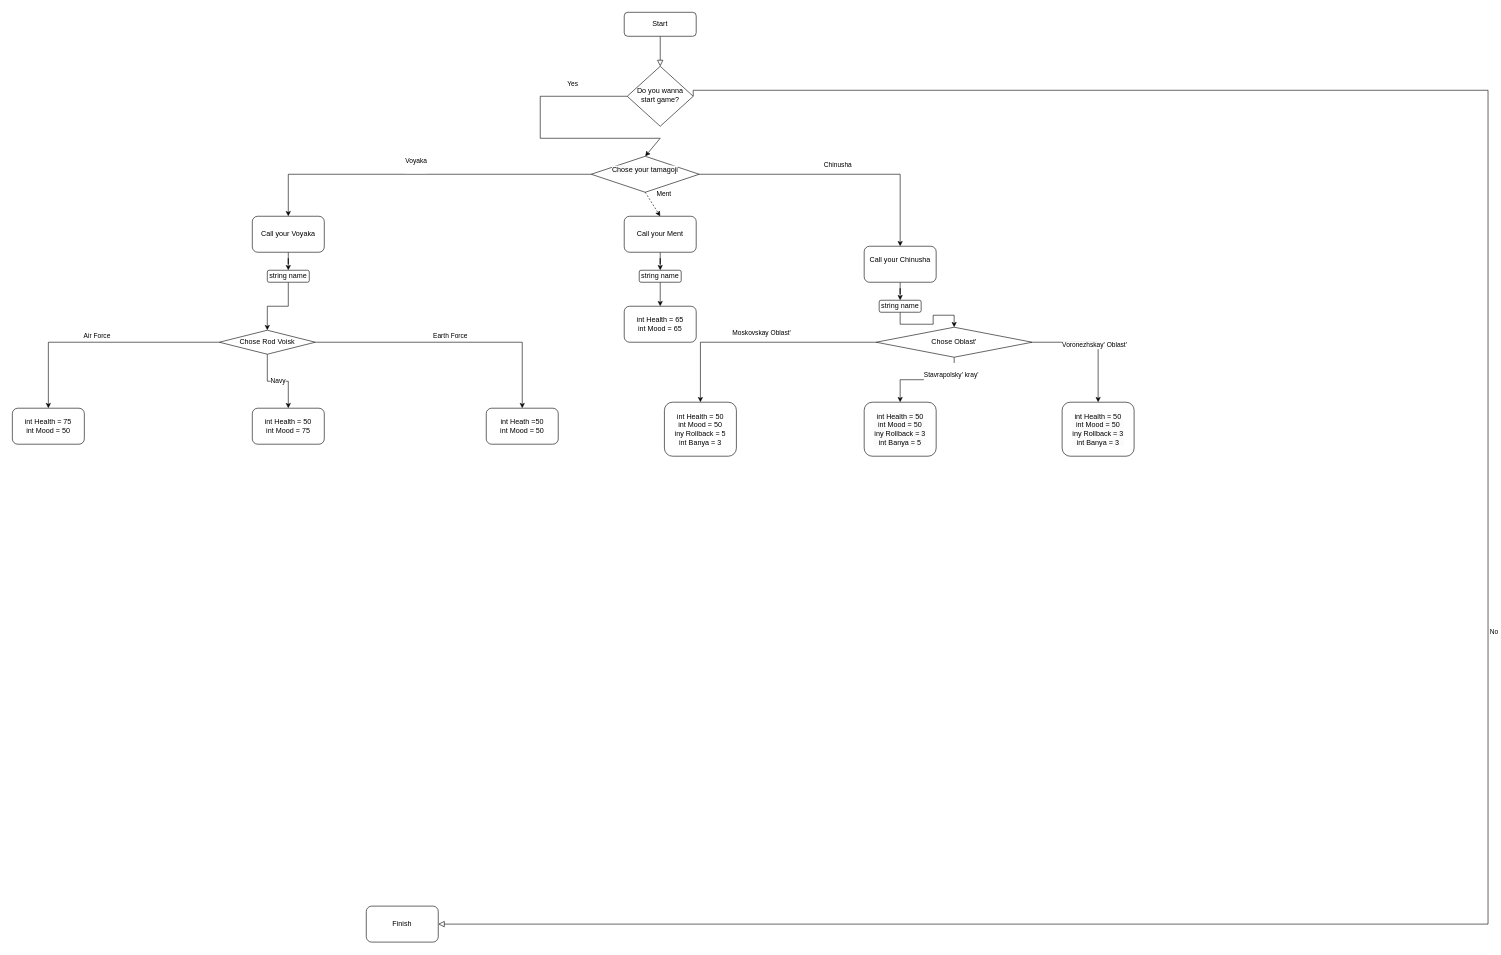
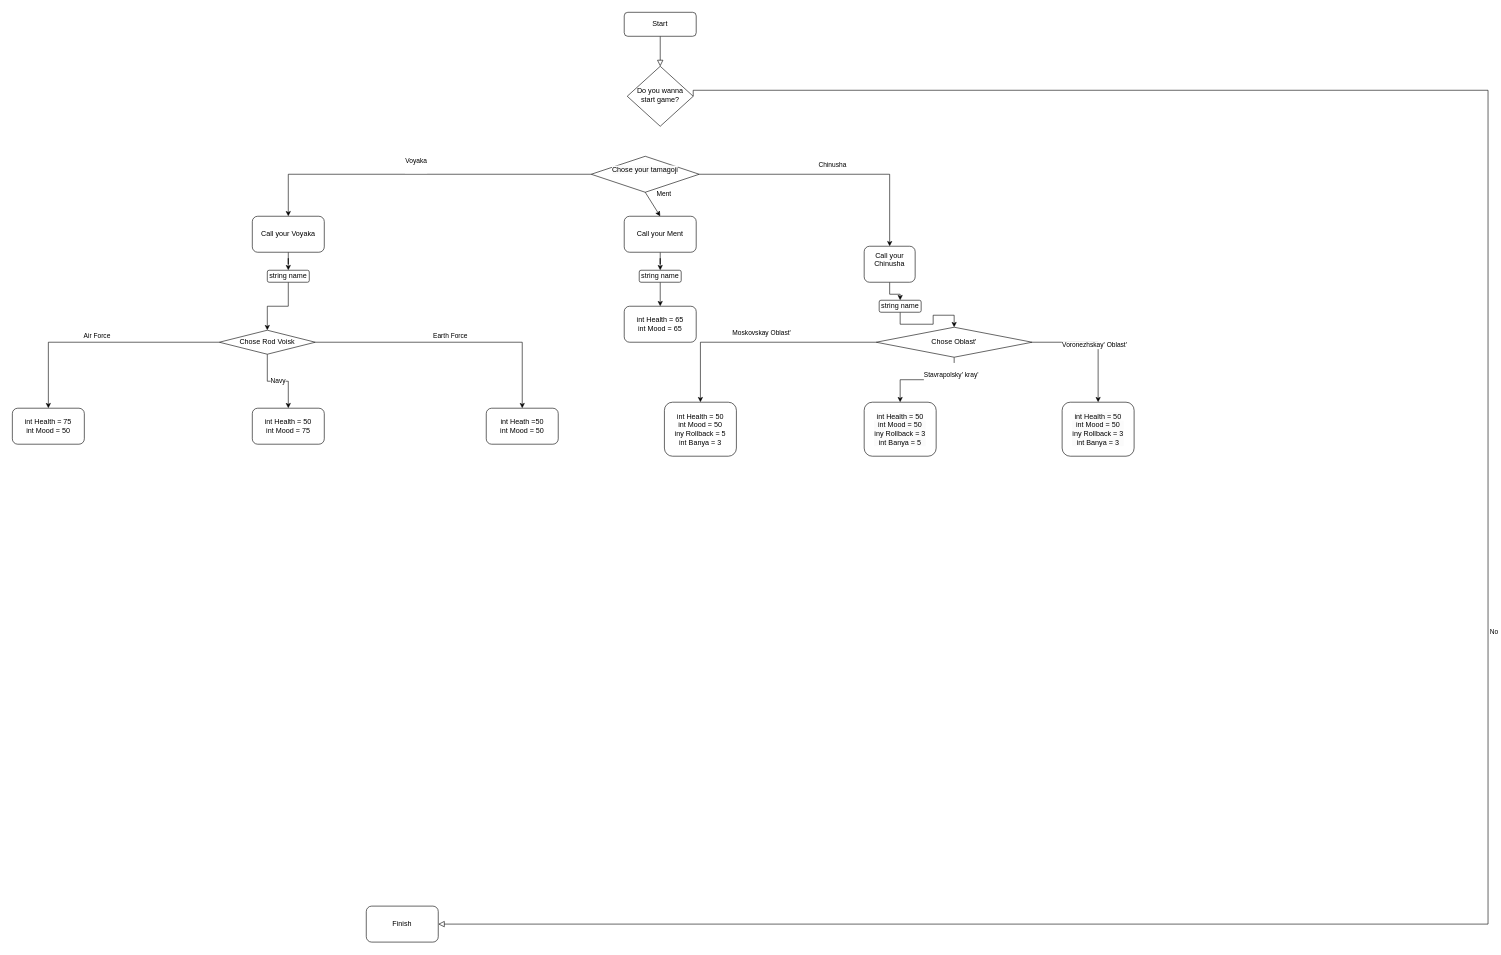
edge "Do you wanna start game?" -> "Chose your tamagoji": removed, label "Yes"
edge "Chose your tamagoji" -> "Call your Ment": style dashed -> solid
node "Call your Chinusha": size 72x36 -> 51x36
